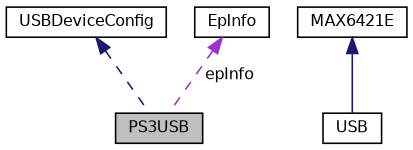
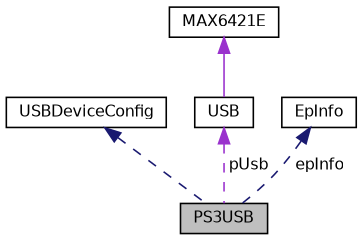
edge "PS3USB" -> "EpInfo": color darkorchid3 -> midnightblue
edge "USB" -> "MAX6421E": color midnightblue -> darkorchid3
edge "PS3USB" -> "USB": added, label "pUsb"
